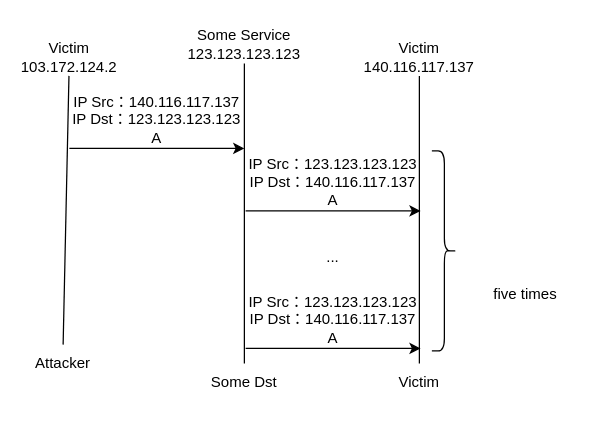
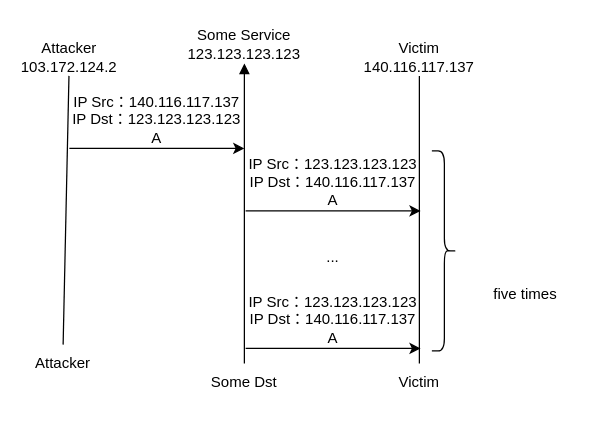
node "Victim 103.172.124.2": label "Victim 103.172.124.2" -> "Attacker 103.172.124.2"
edge "Some Service 123.123.123.123" -- "Some Dst": arrowhead none -> block
